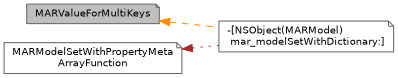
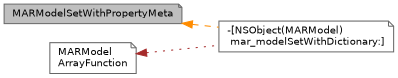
node "MARValueForMultiKeys": label "MARValueForMultiKeys" -> "MARModelSetWithPropertyMeta"
node "MARModelSetWithPropertyMeta ArrayFunction": label "MARModelSetWithPropertyMeta ArrayFunction" -> "MARModel ArrayFunction"
